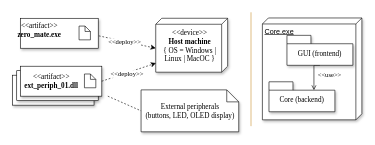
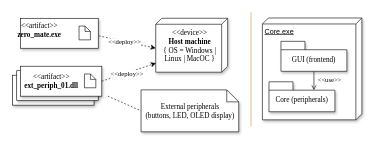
node "GUI (frontend)": moved (320, 50) -> (314, 56)
node "Core (backend)": label "Core (backend)" -> "Core (peripherals)"
